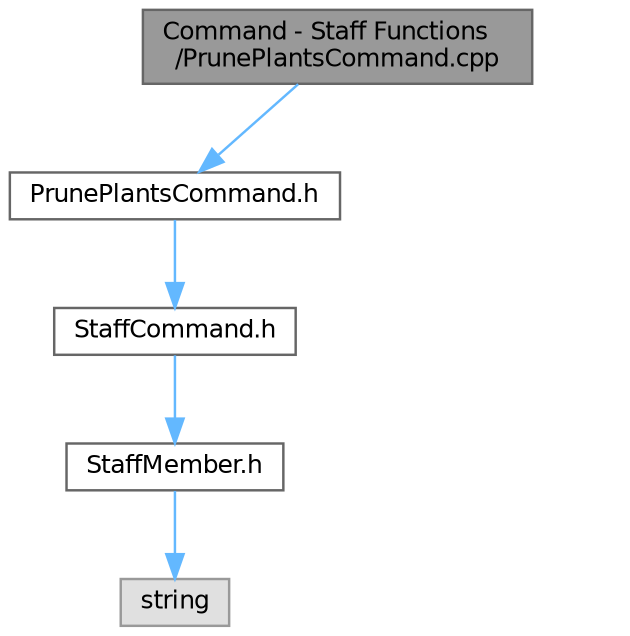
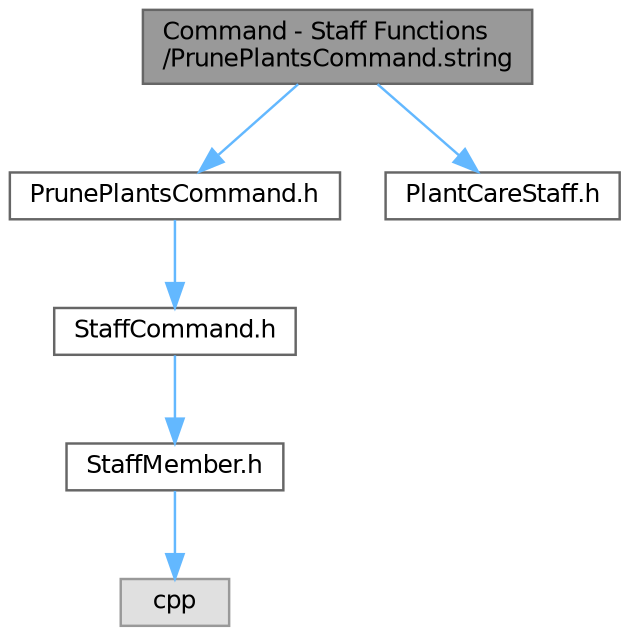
node "Command - Staff Functions /PrunePlantsCommand.cpp": label "Command - Staff Functions /PrunePlantsCommand.cpp" -> "Command - Staff Functions /PrunePlantsCommand.string"
node "PlantCareStaff.h": added
node "string": label "string" -> "cpp"
